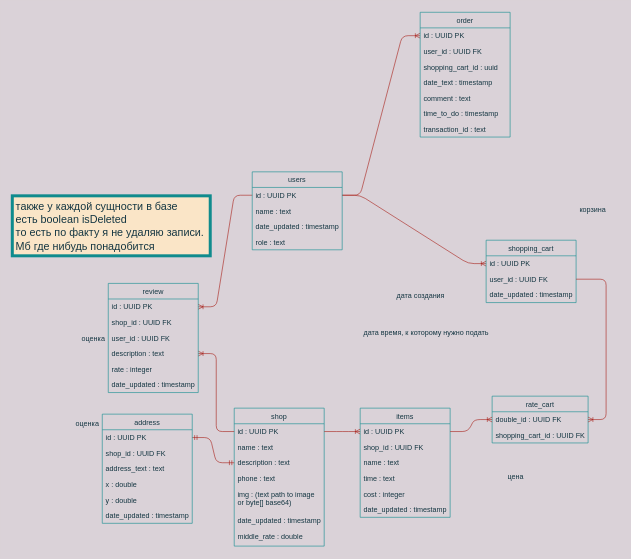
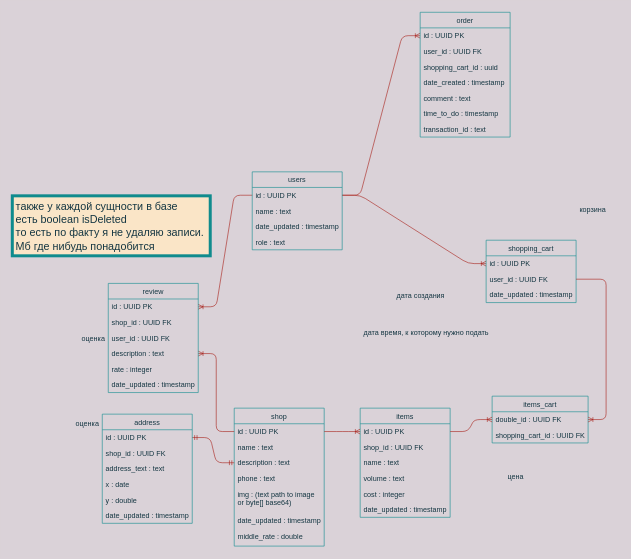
node "date_text : timestamp": label "date_text : timestamp" -> "date_created : timestamp"
node "rate_cart": label "rate_cart" -> "items_cart"
node "time : text": label "time : text" -> "volume : text"
node "x : double": label "x : double" -> "x : date"
